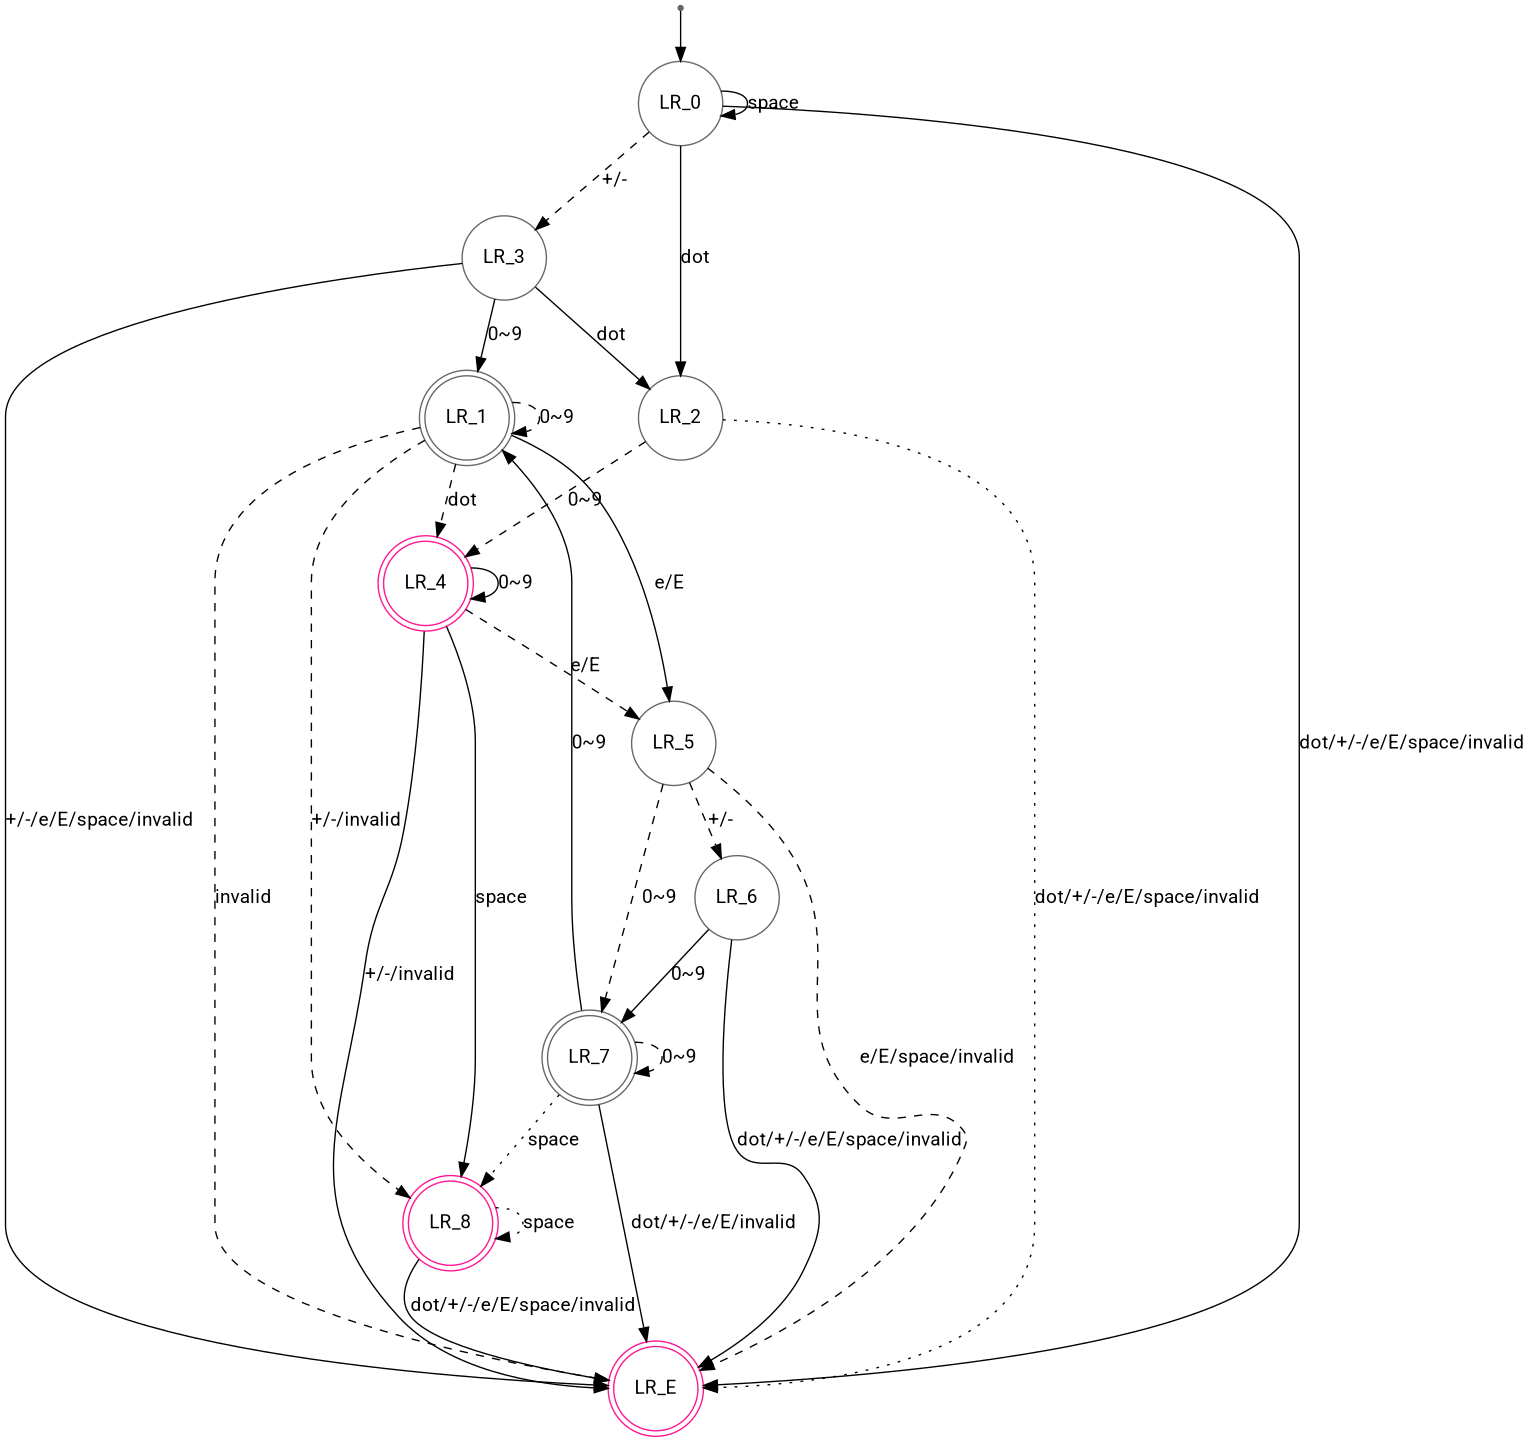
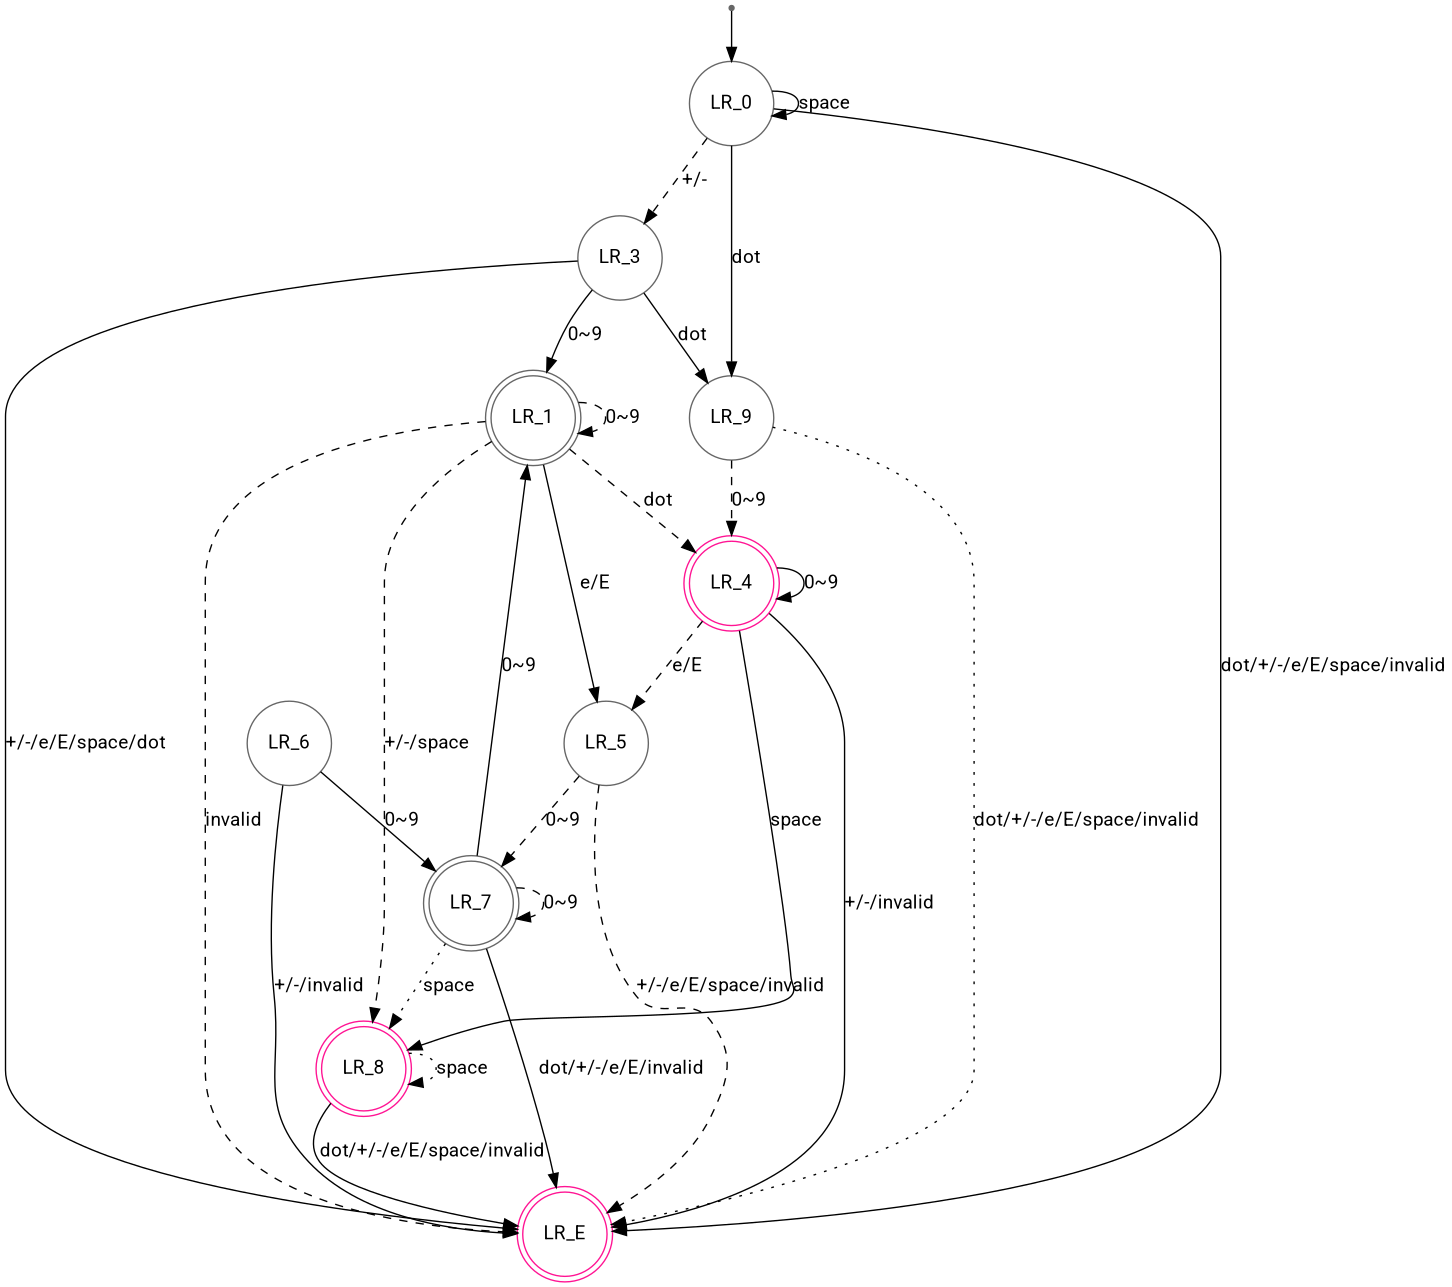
node "LR_2": label "LR_2" -> "LR_9"
edge "LR_5" -> "LR_6": removed, label "+/-"
edge "LR_3" -> "LR_E": label "+/-/e/E/space/invalid" -> "+/-/e/E/space/dot"
edge "LR_1" -> "LR_8": label "+/-/invalid" -> "+/-/space"
edge "LR_5" -> "LR_E": label "e/E/space/invalid" -> "+/-/e/E/space/invalid"
edge "LR_6" -> "LR_E": label "dot/+/-/e/E/space/invalid" -> "+/-/invalid"
